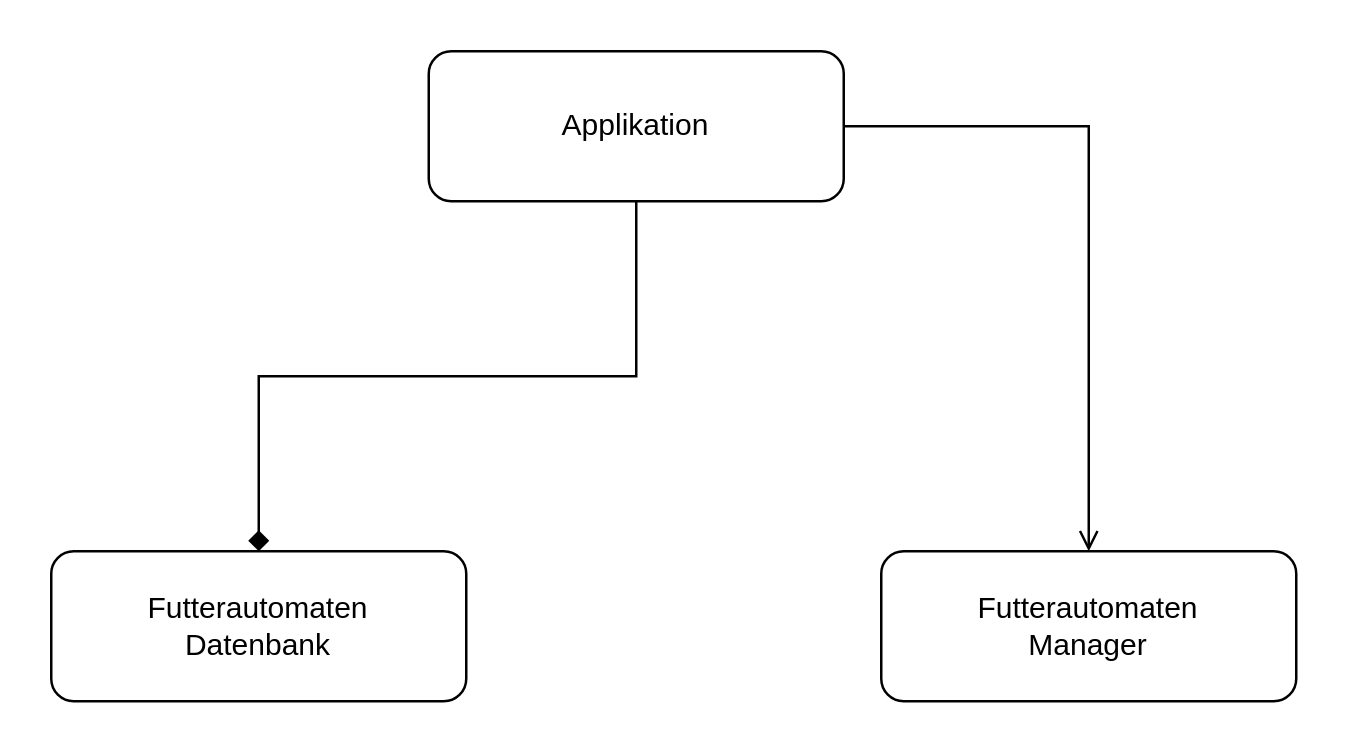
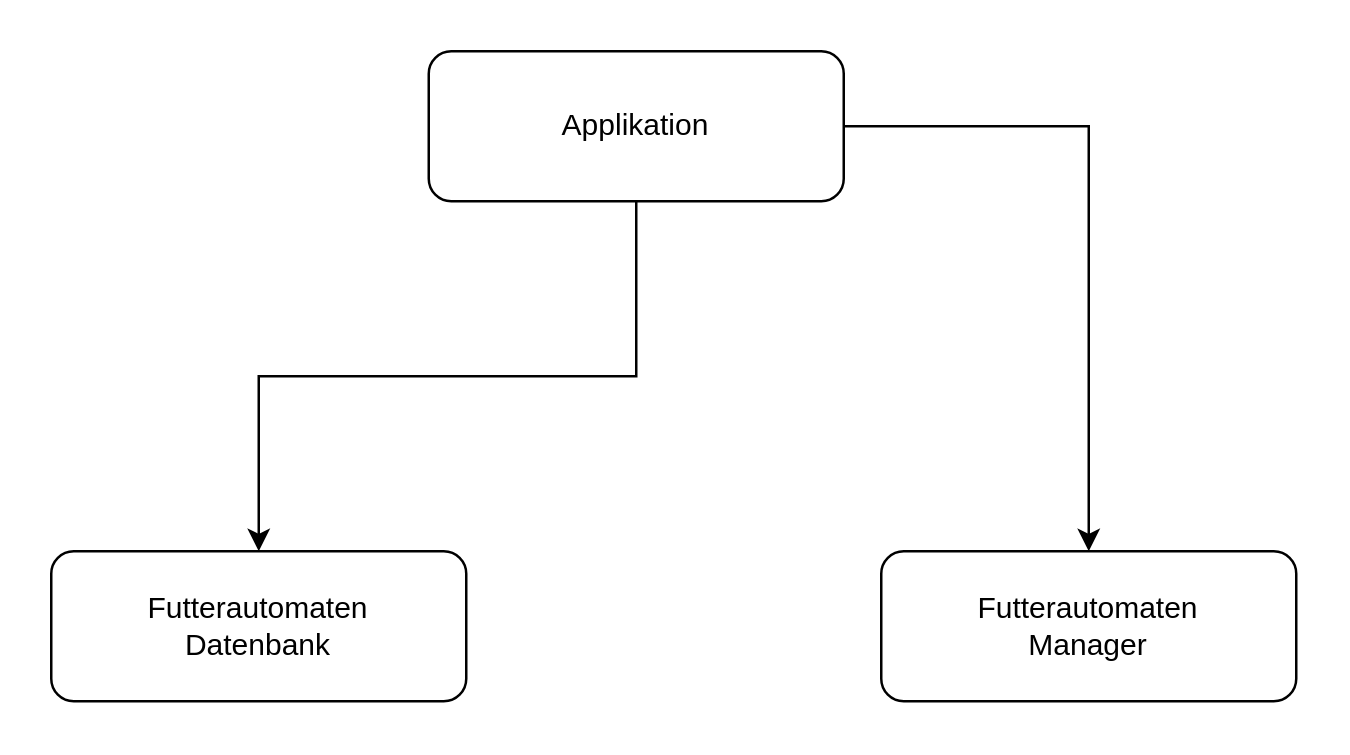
edge "Applikation" -> "Futterautomaten Datenbank": arrowhead diamond -> classic
edge "Applikation" -> "Futterautomaten Manager": arrowhead open -> classic
